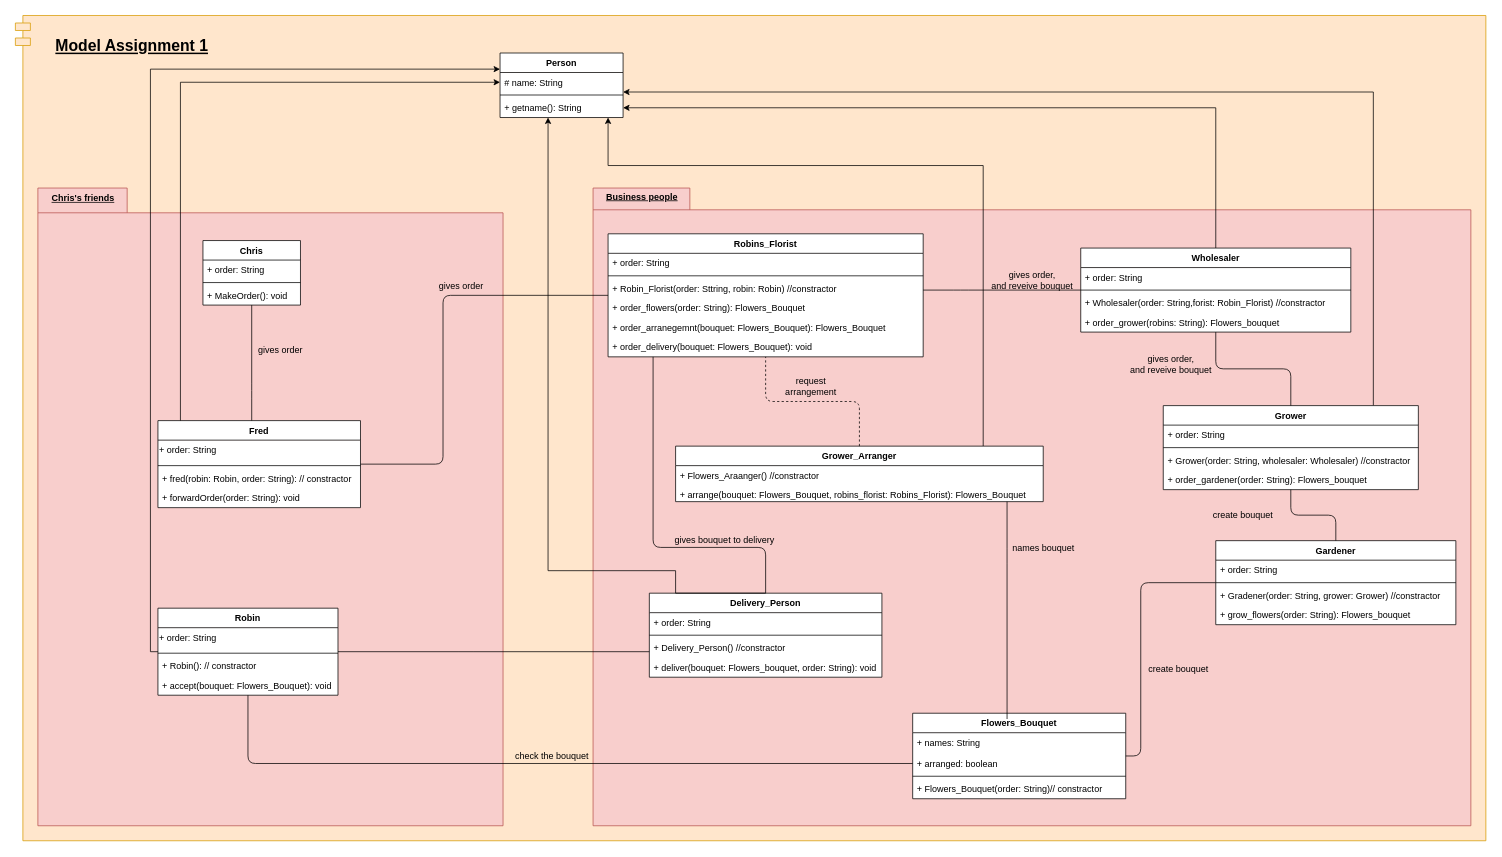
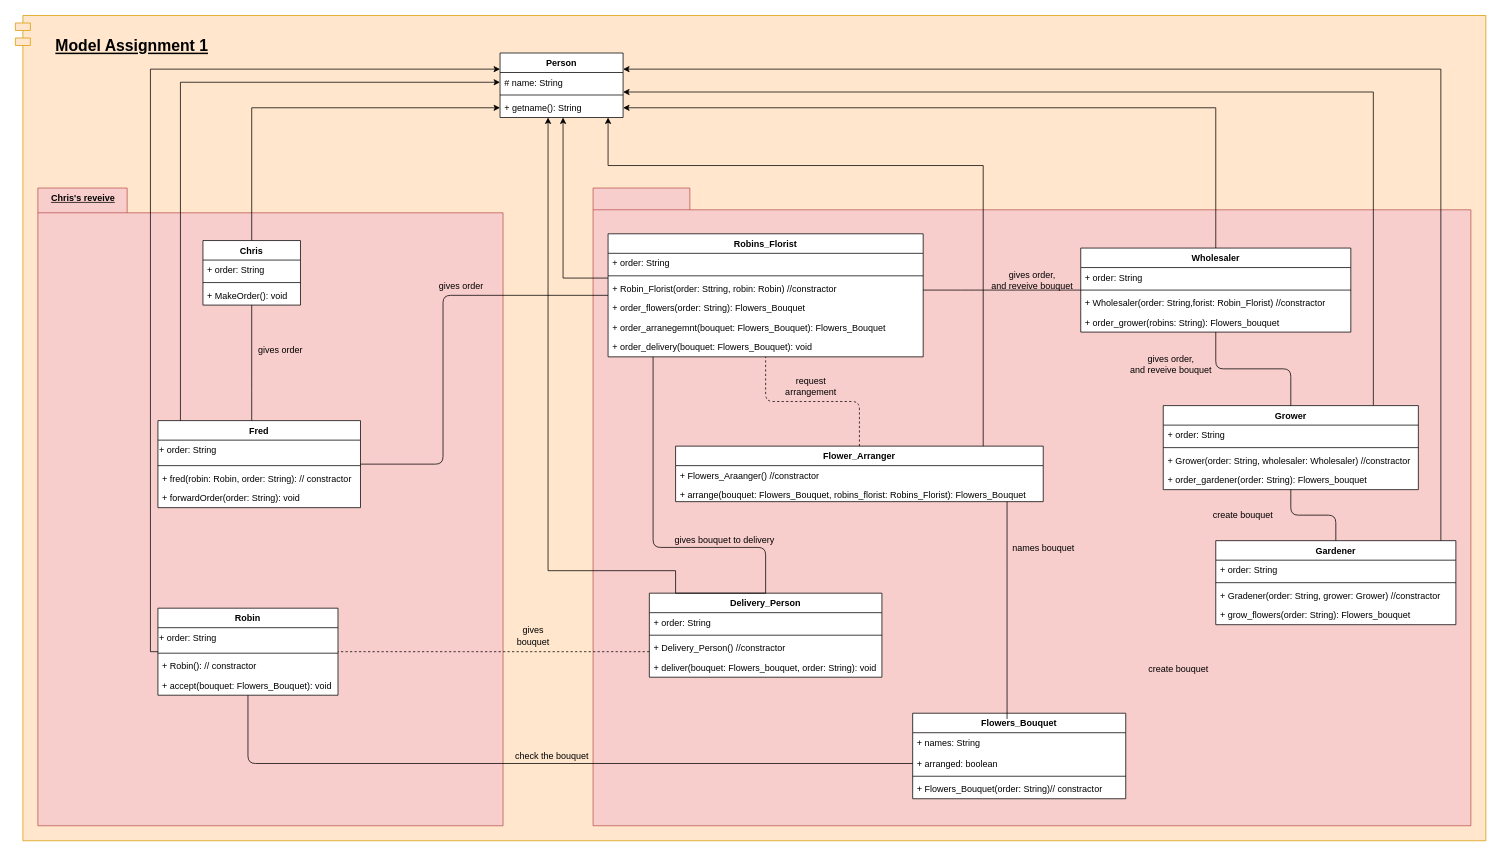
edge "Gardener" -> "Person": added
edge "Chris" -> "+ getname(): String": added
node "Business people": removed
node "Chris's friends": label "Chris's friends" -> "Chris's reveive"
edge "Robins_Florist" -> "+ getname(): String": added
node "Grower_Arranger": label "Grower_Arranger" -> "Flower_Arranger"
node "gives bouquet": added
edge "Gardener" -- "Flowers_Bouquet": removed
edge "Delivery_Person" -- "Robin": style solid -> dashed
